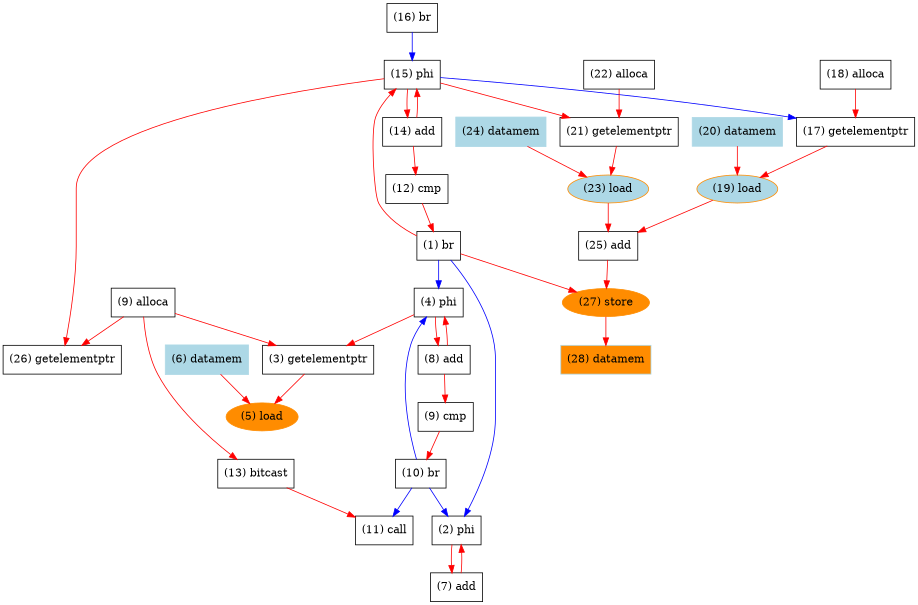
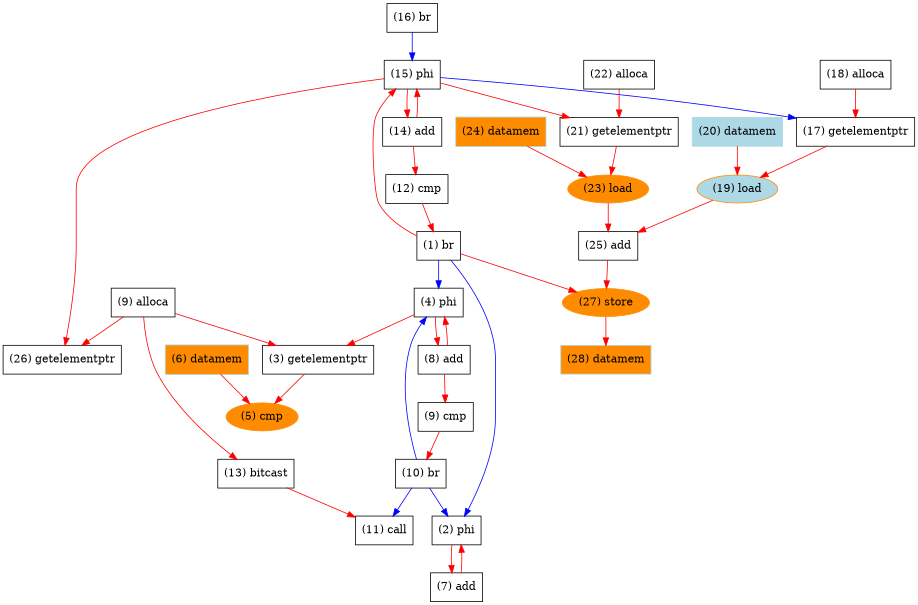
node "(24) datamem": fillcolor lightblue -> darkorange
node "(23) load": fillcolor lightblue -> darkorange
node "(6) datamem": fillcolor lightblue -> darkorange
node "(5) load": label "(5) load" -> "(5) cmp"
